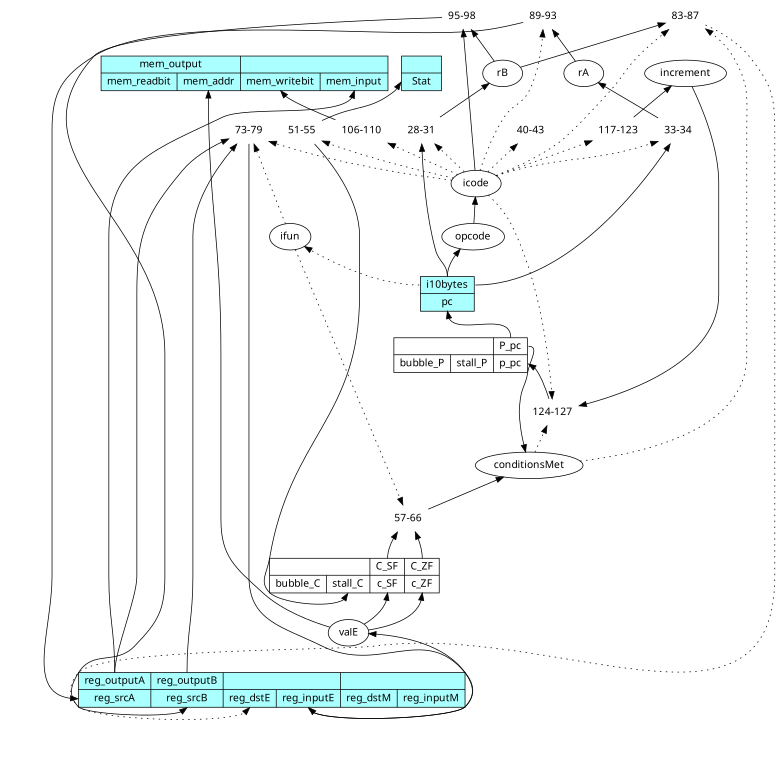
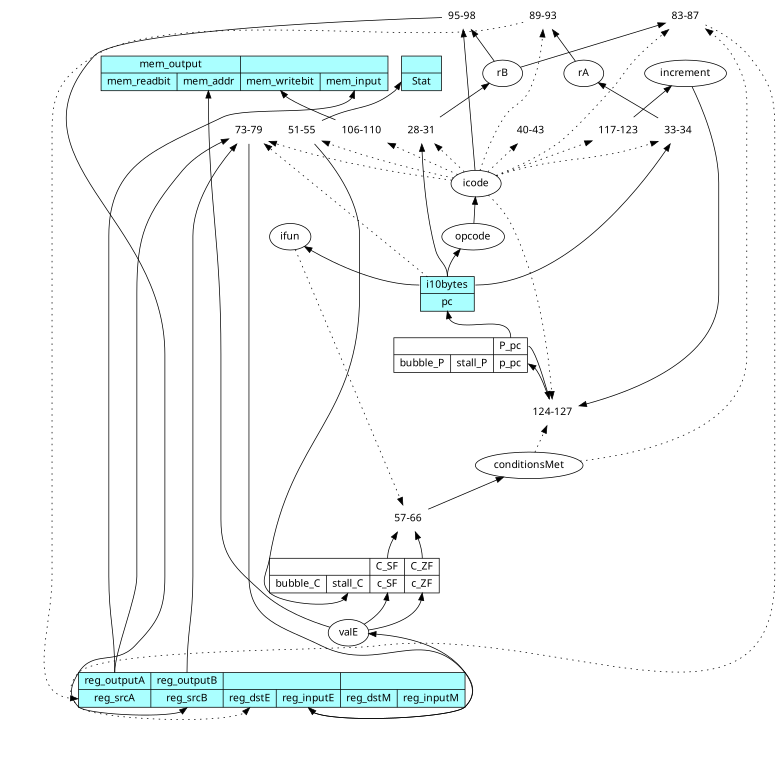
edge "89-93" -> "reg_outputA": style solid -> dotted
edge "ifun" -> "73-79": now "i10bytes" -> "73-79"
edge "i10bytes" -> "ifun": style dotted -> solid
edge "bubble_P" -> "conditionsMet": now "bubble_P" -> "124-127"
